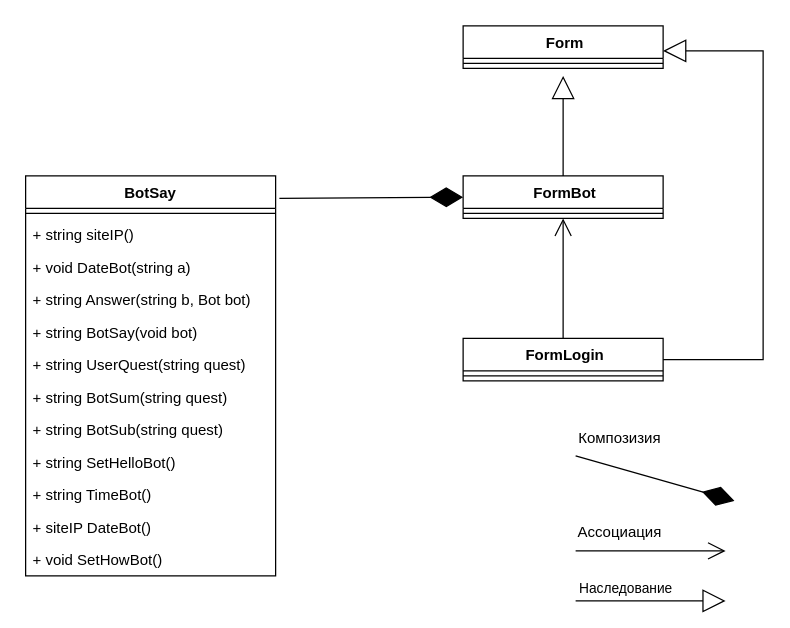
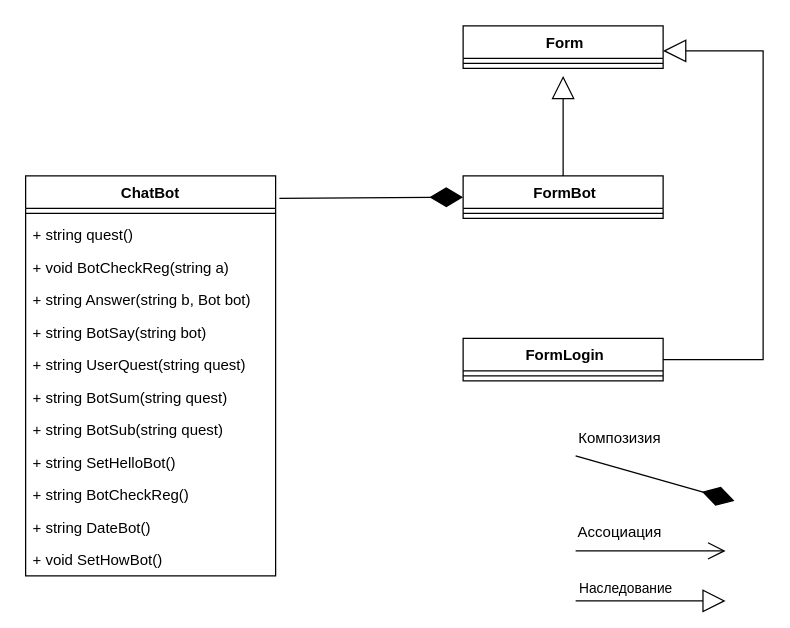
node "BotSay": label "BotSay" -> "ChatBot"
node "+ string siteIP()": label "+ string siteIP()" -> "+ string quest()"
node "+ void DateBot(string a)": label "+ void DateBot(string a)" -> "+ void BotCheckReg(string a)"
edge "FormLogin" -> "FormBot": removed
node "+ string BotSay(void bot)": label "+ string BotSay(void bot)" -> "+ string BotSay(string bot)"
node "+ string TimeBot()": label "+ string TimeBot()" -> "+ string BotCheckReg()"
node "+ siteIP DateBot()": label "+ siteIP DateBot()" -> "+ string DateBot()"
